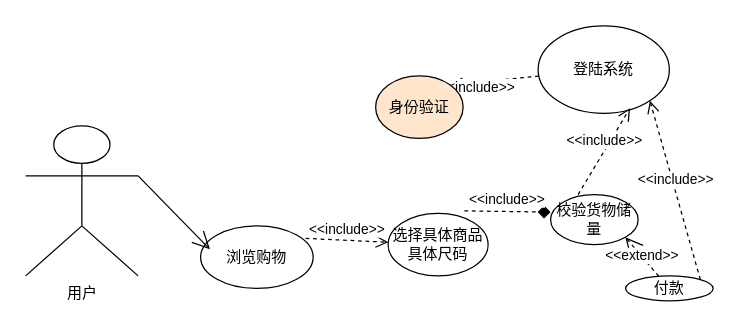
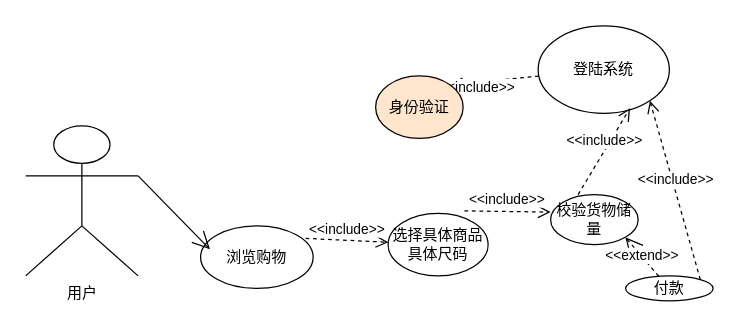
edge "选择具体商品具体尺码" -> "校验货物储量": arrowhead diamond -> open
